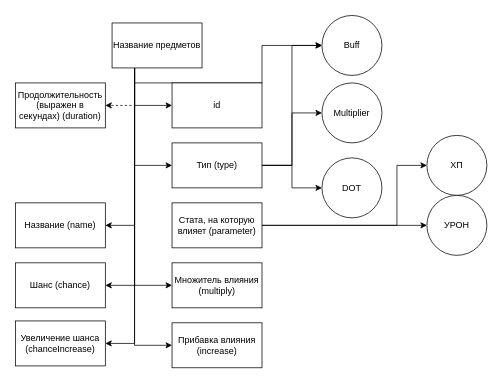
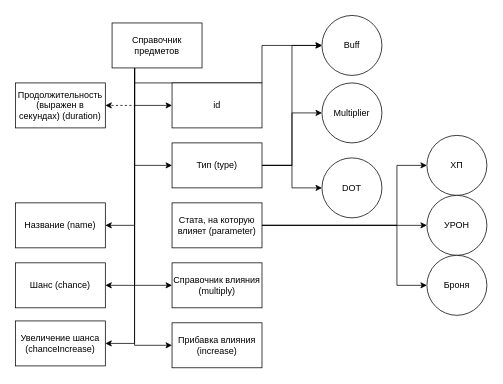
node "Название предметов": label "Название предметов" -> "Справочник предметов"
node "Множитель влияния (multiply)": label "Множитель влияния (multiply)" -> "Справочник влияния (multiply)"
edge "Стата, на которую влияет (parameter)" -> "Броня": added
node "Броня": added
